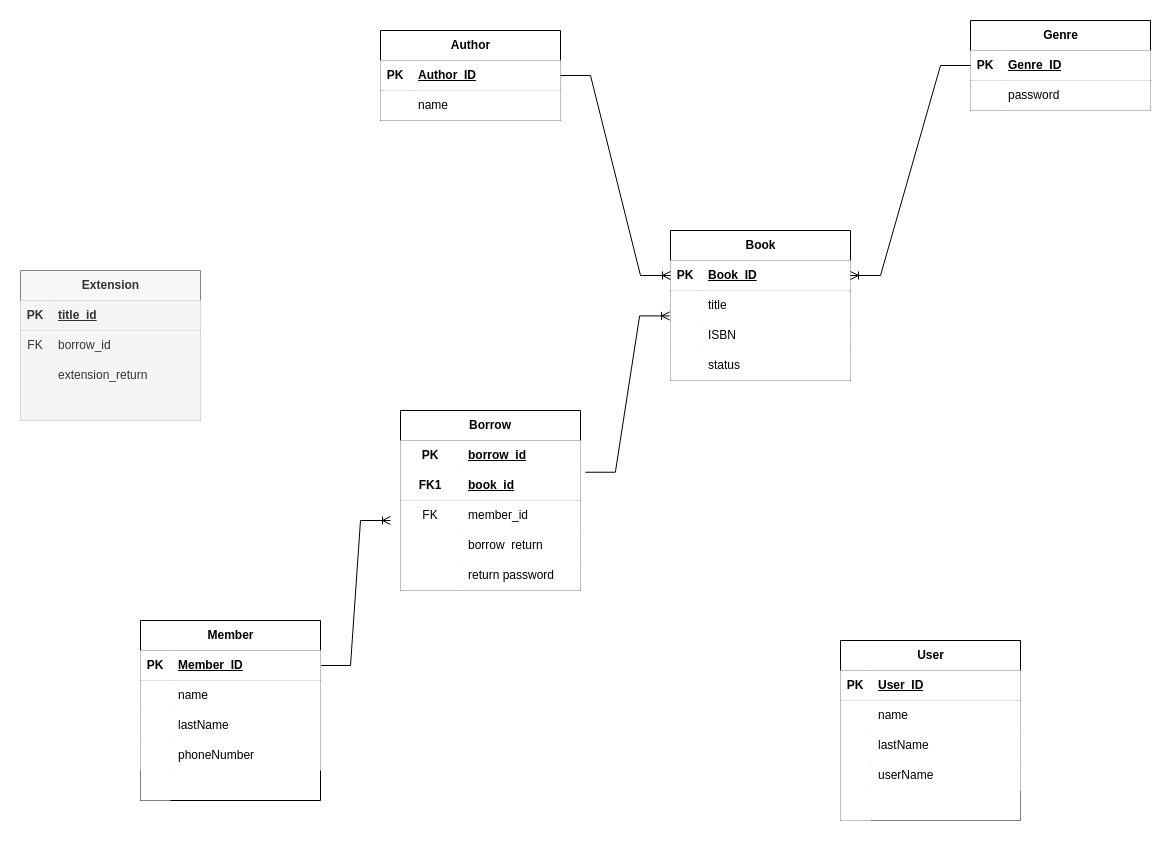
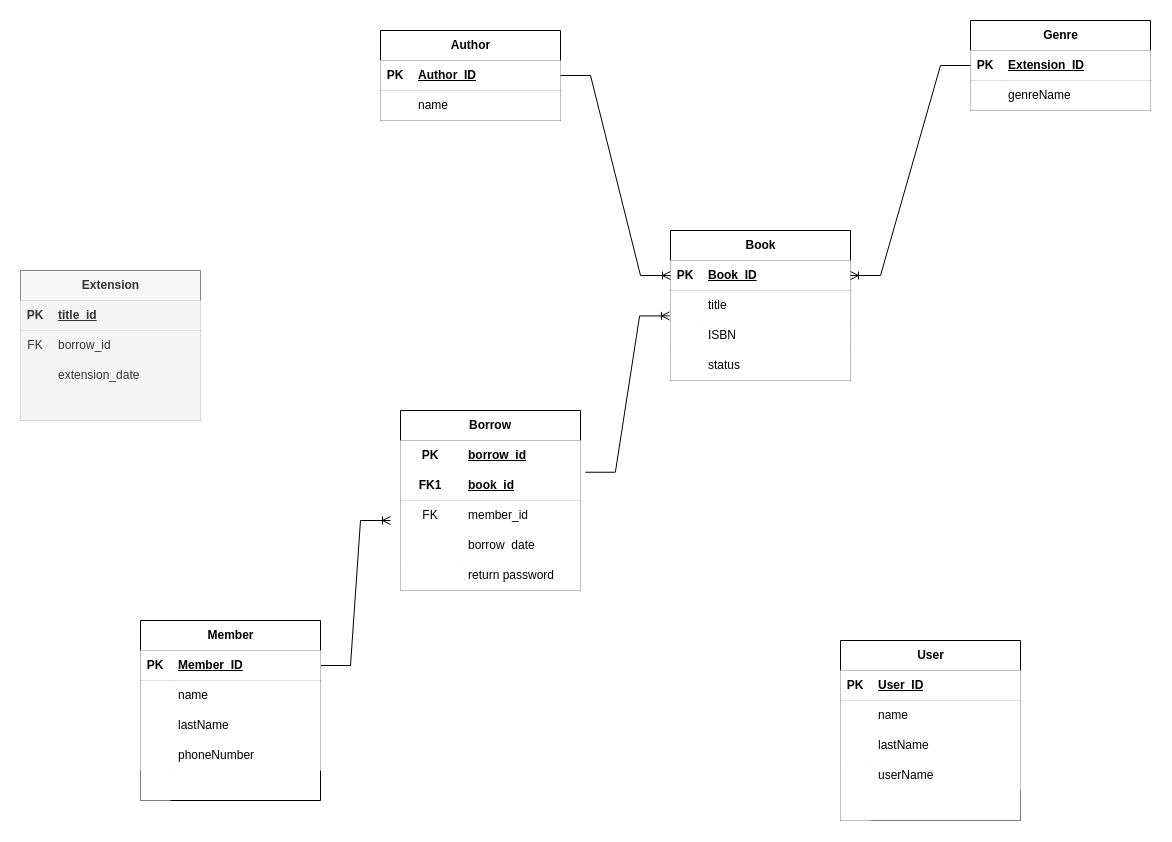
node "Genre_ID": label "Genre_ID" -> "Extension_ID"
node "password": label "password" -> "genreName"
node "extension_return": label "extension_return" -> "extension_date"
node "borrow return": label "borrow return" -> "borrow date"
